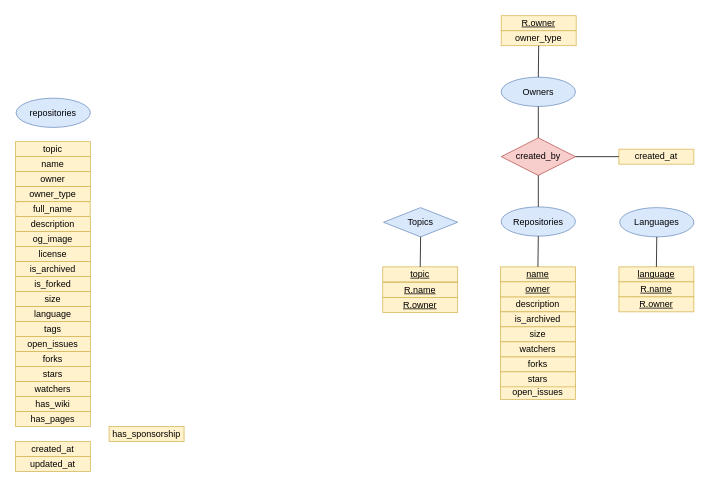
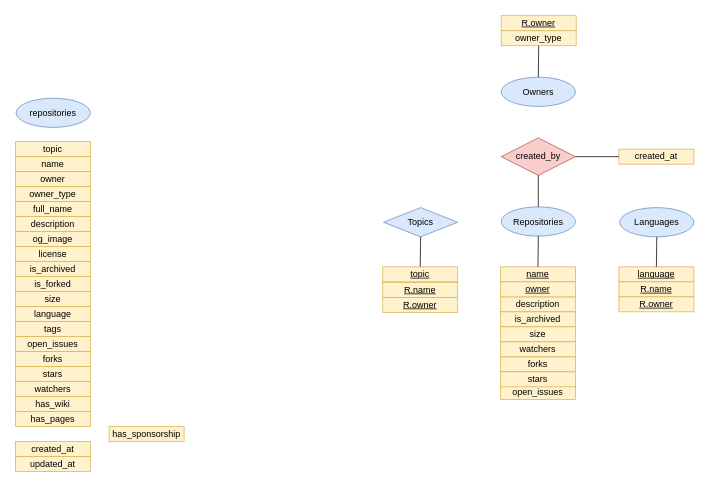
edge "Owners" -- "created_by": removed
node "full_name": shape rounded rectangle -> rectangle
